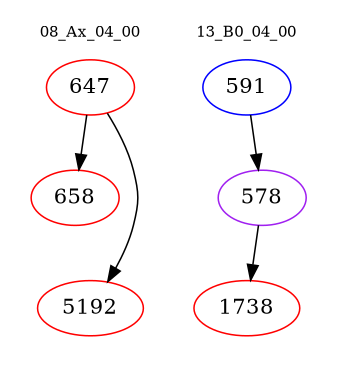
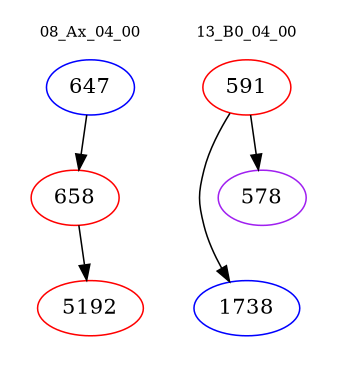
node "647": color red -> blue
node "591": color blue -> red
edge "647" -> "5192": now "658" -> "5192"
edge "578" -> "1738": now "591" -> "1738"
node "1738": color red -> blue
